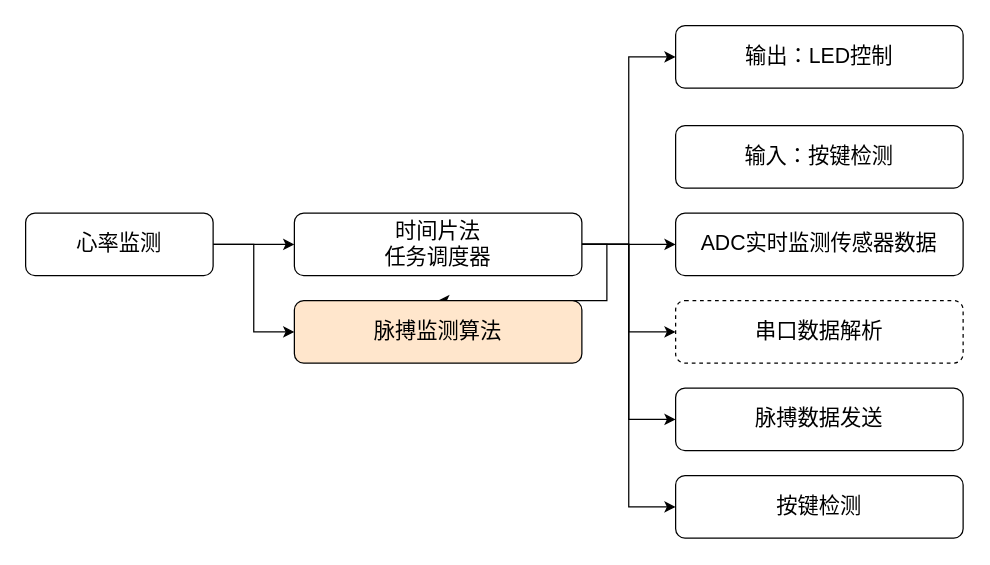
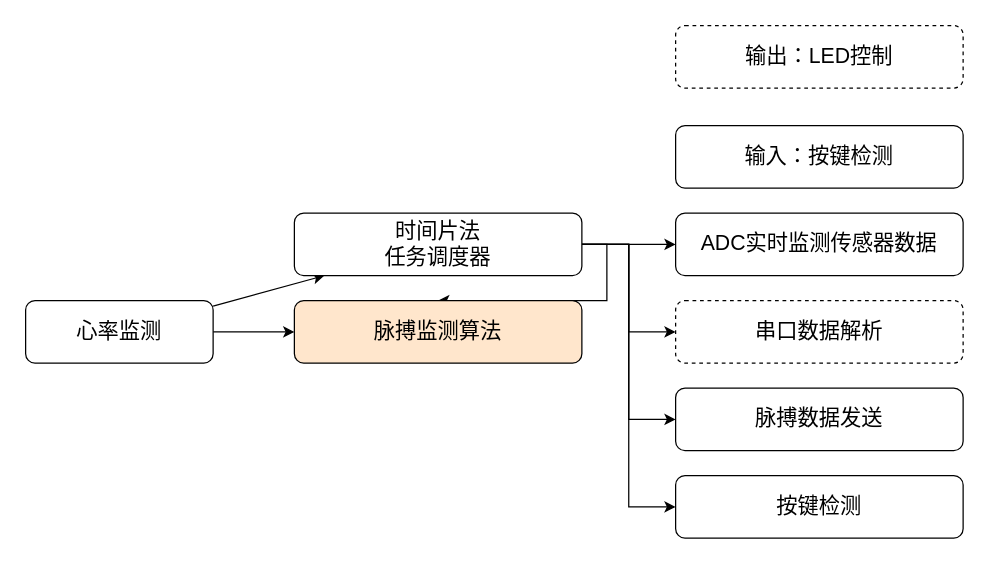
node "输出：LED控制": style solid -> dashed
edge "时间片法 任务调度器" -> "输出：LED控制": removed
node "心率监测": moved (119, 244) -> (119, 332)
